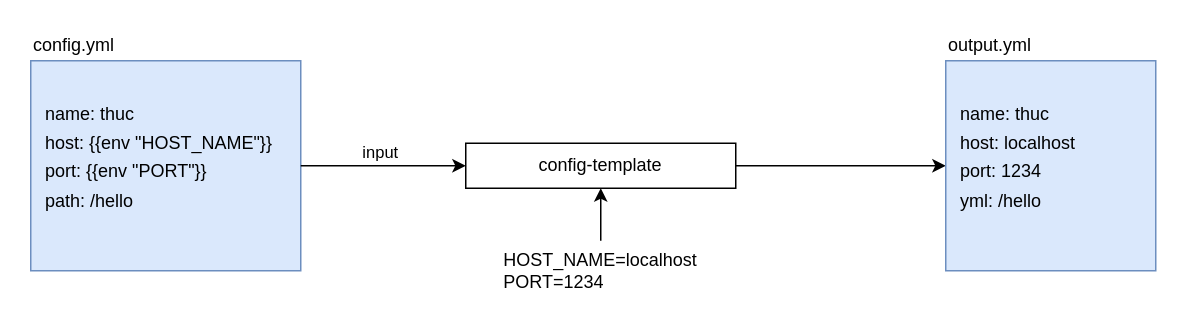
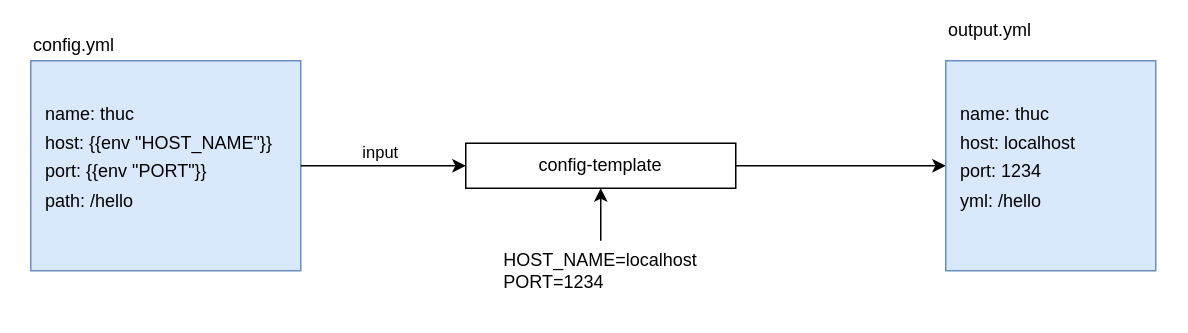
node "output.yml": moved (1051, 46) -> (1051, 31)
